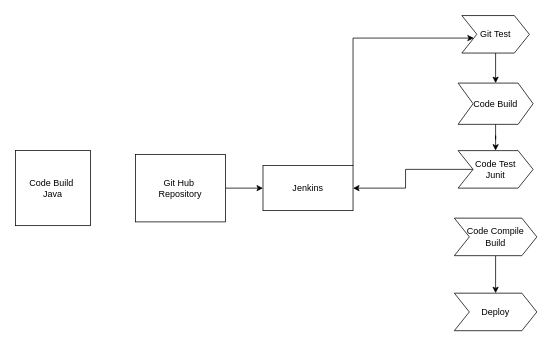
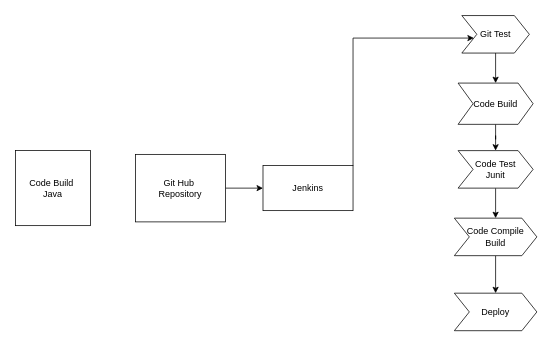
edge "Code Test Junit" -> "Jenkins": now "Code Test Junit" -> "Code Compile Build"
